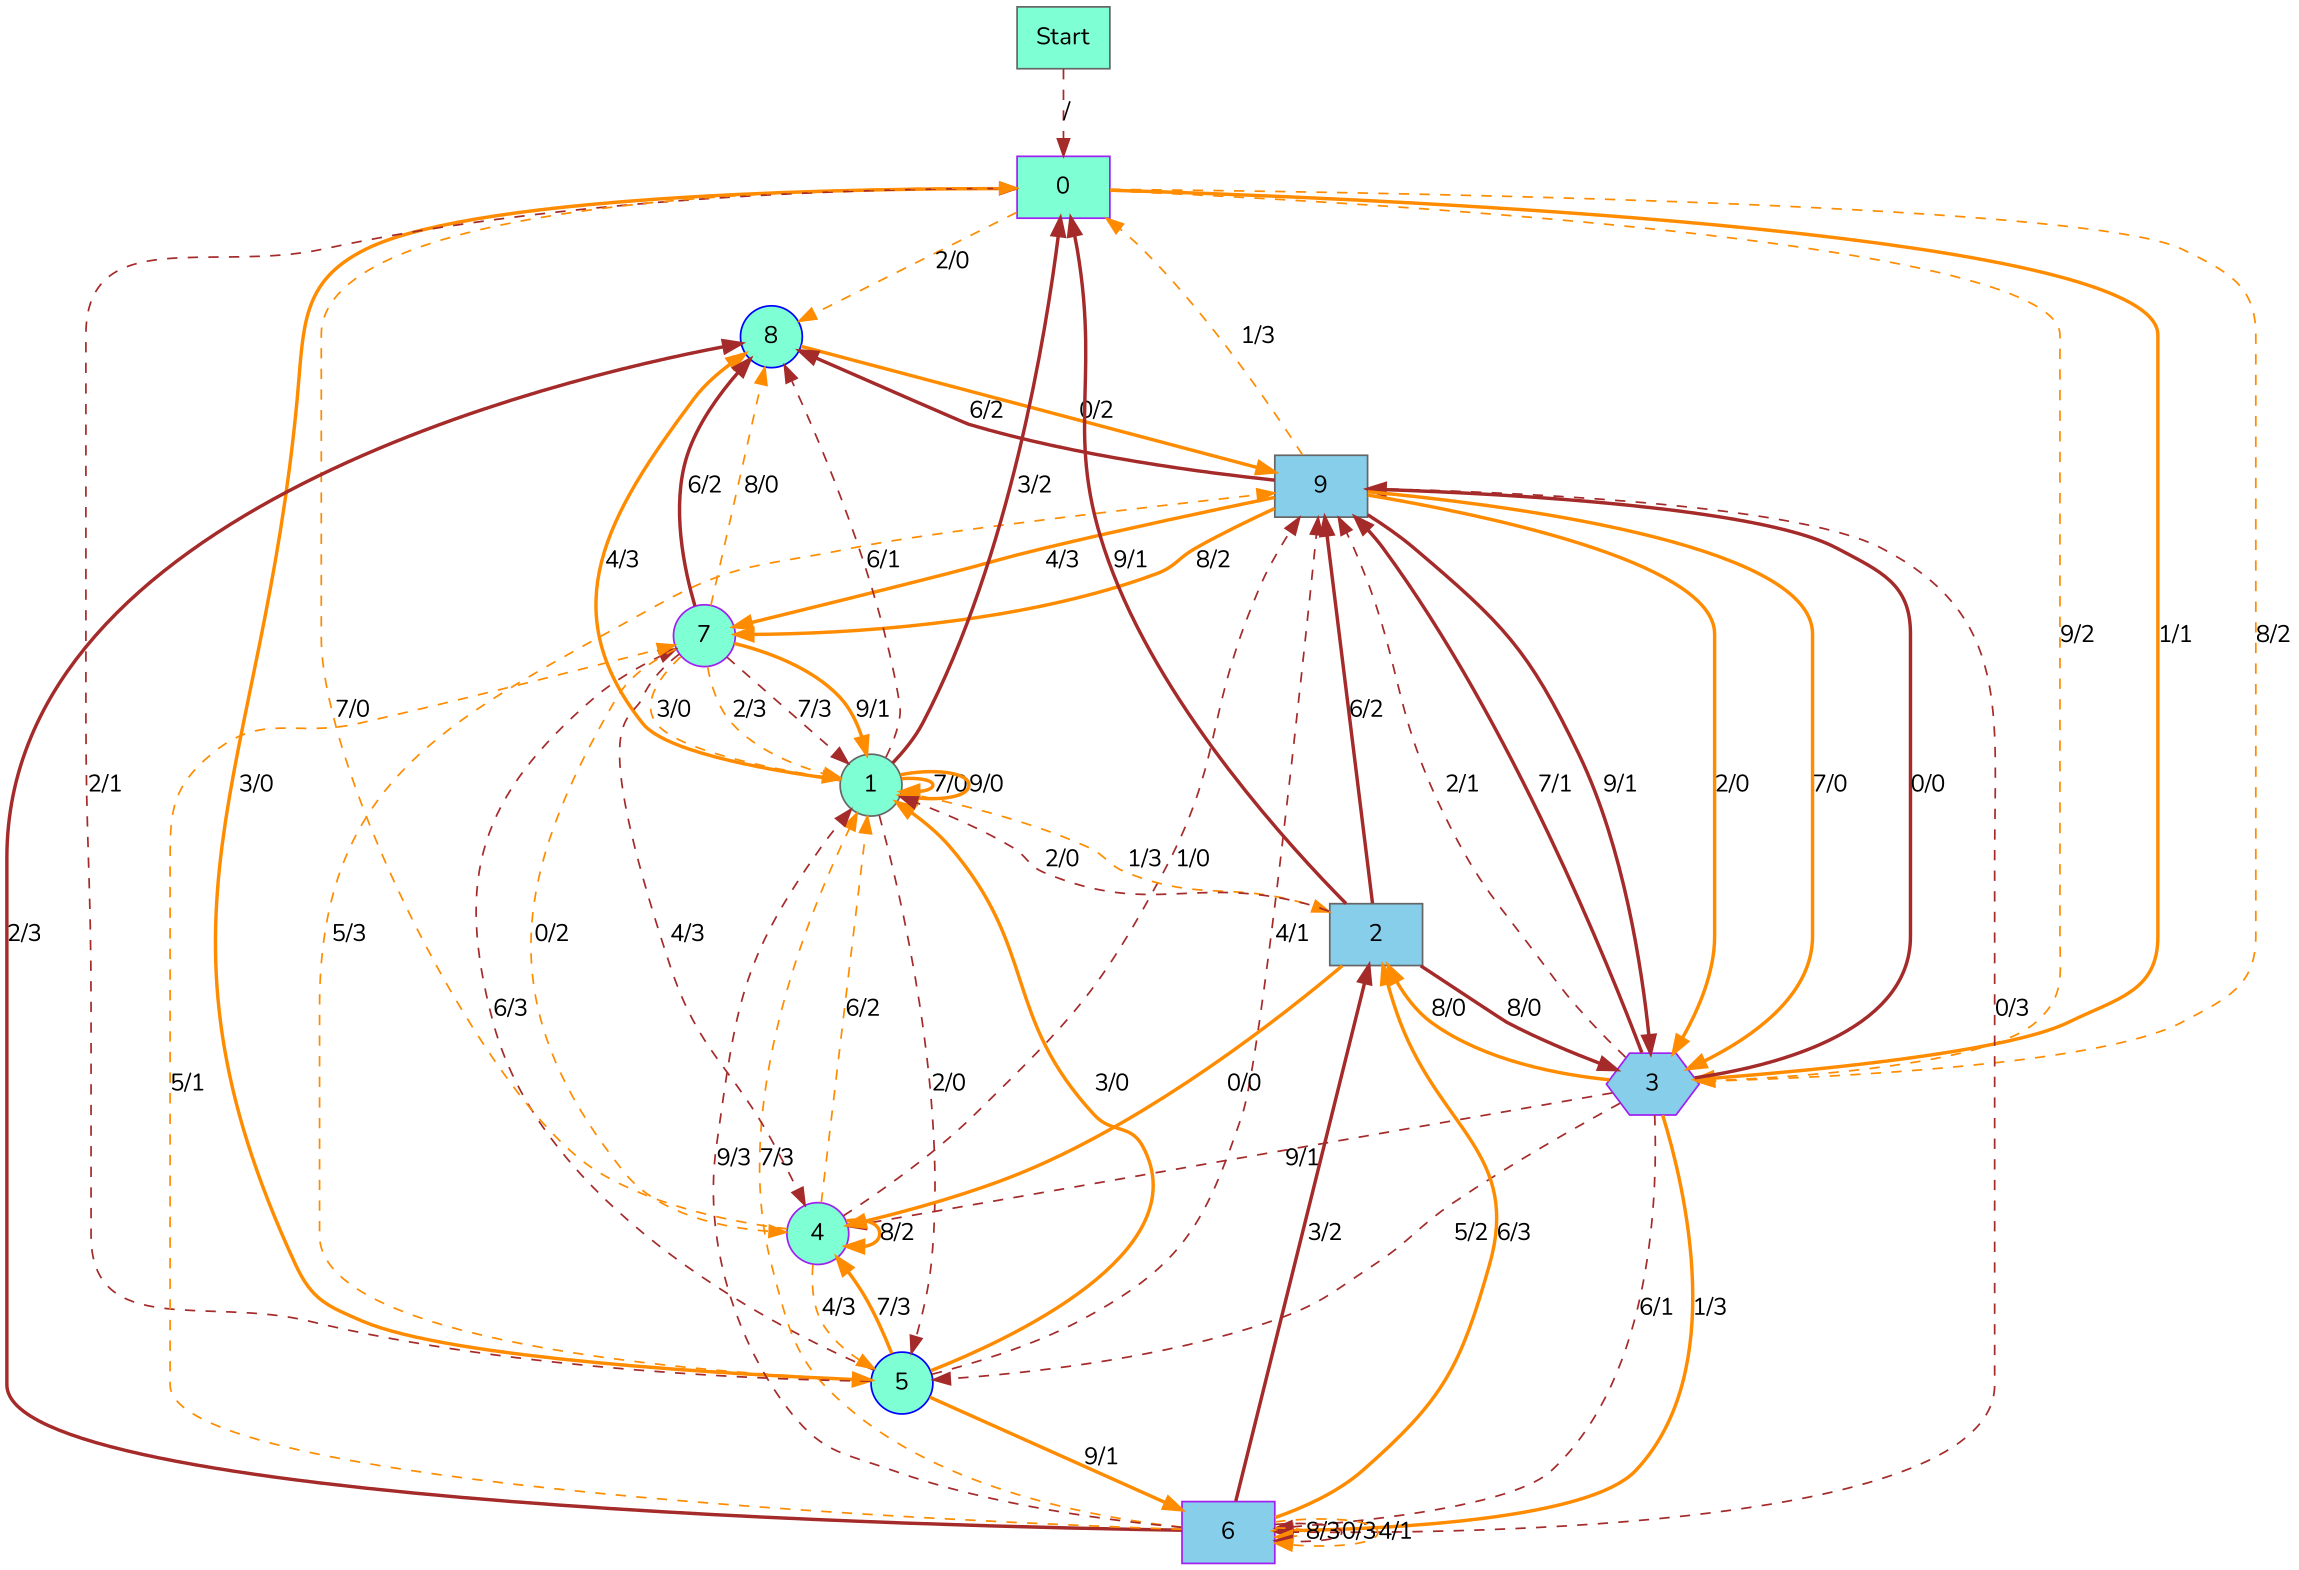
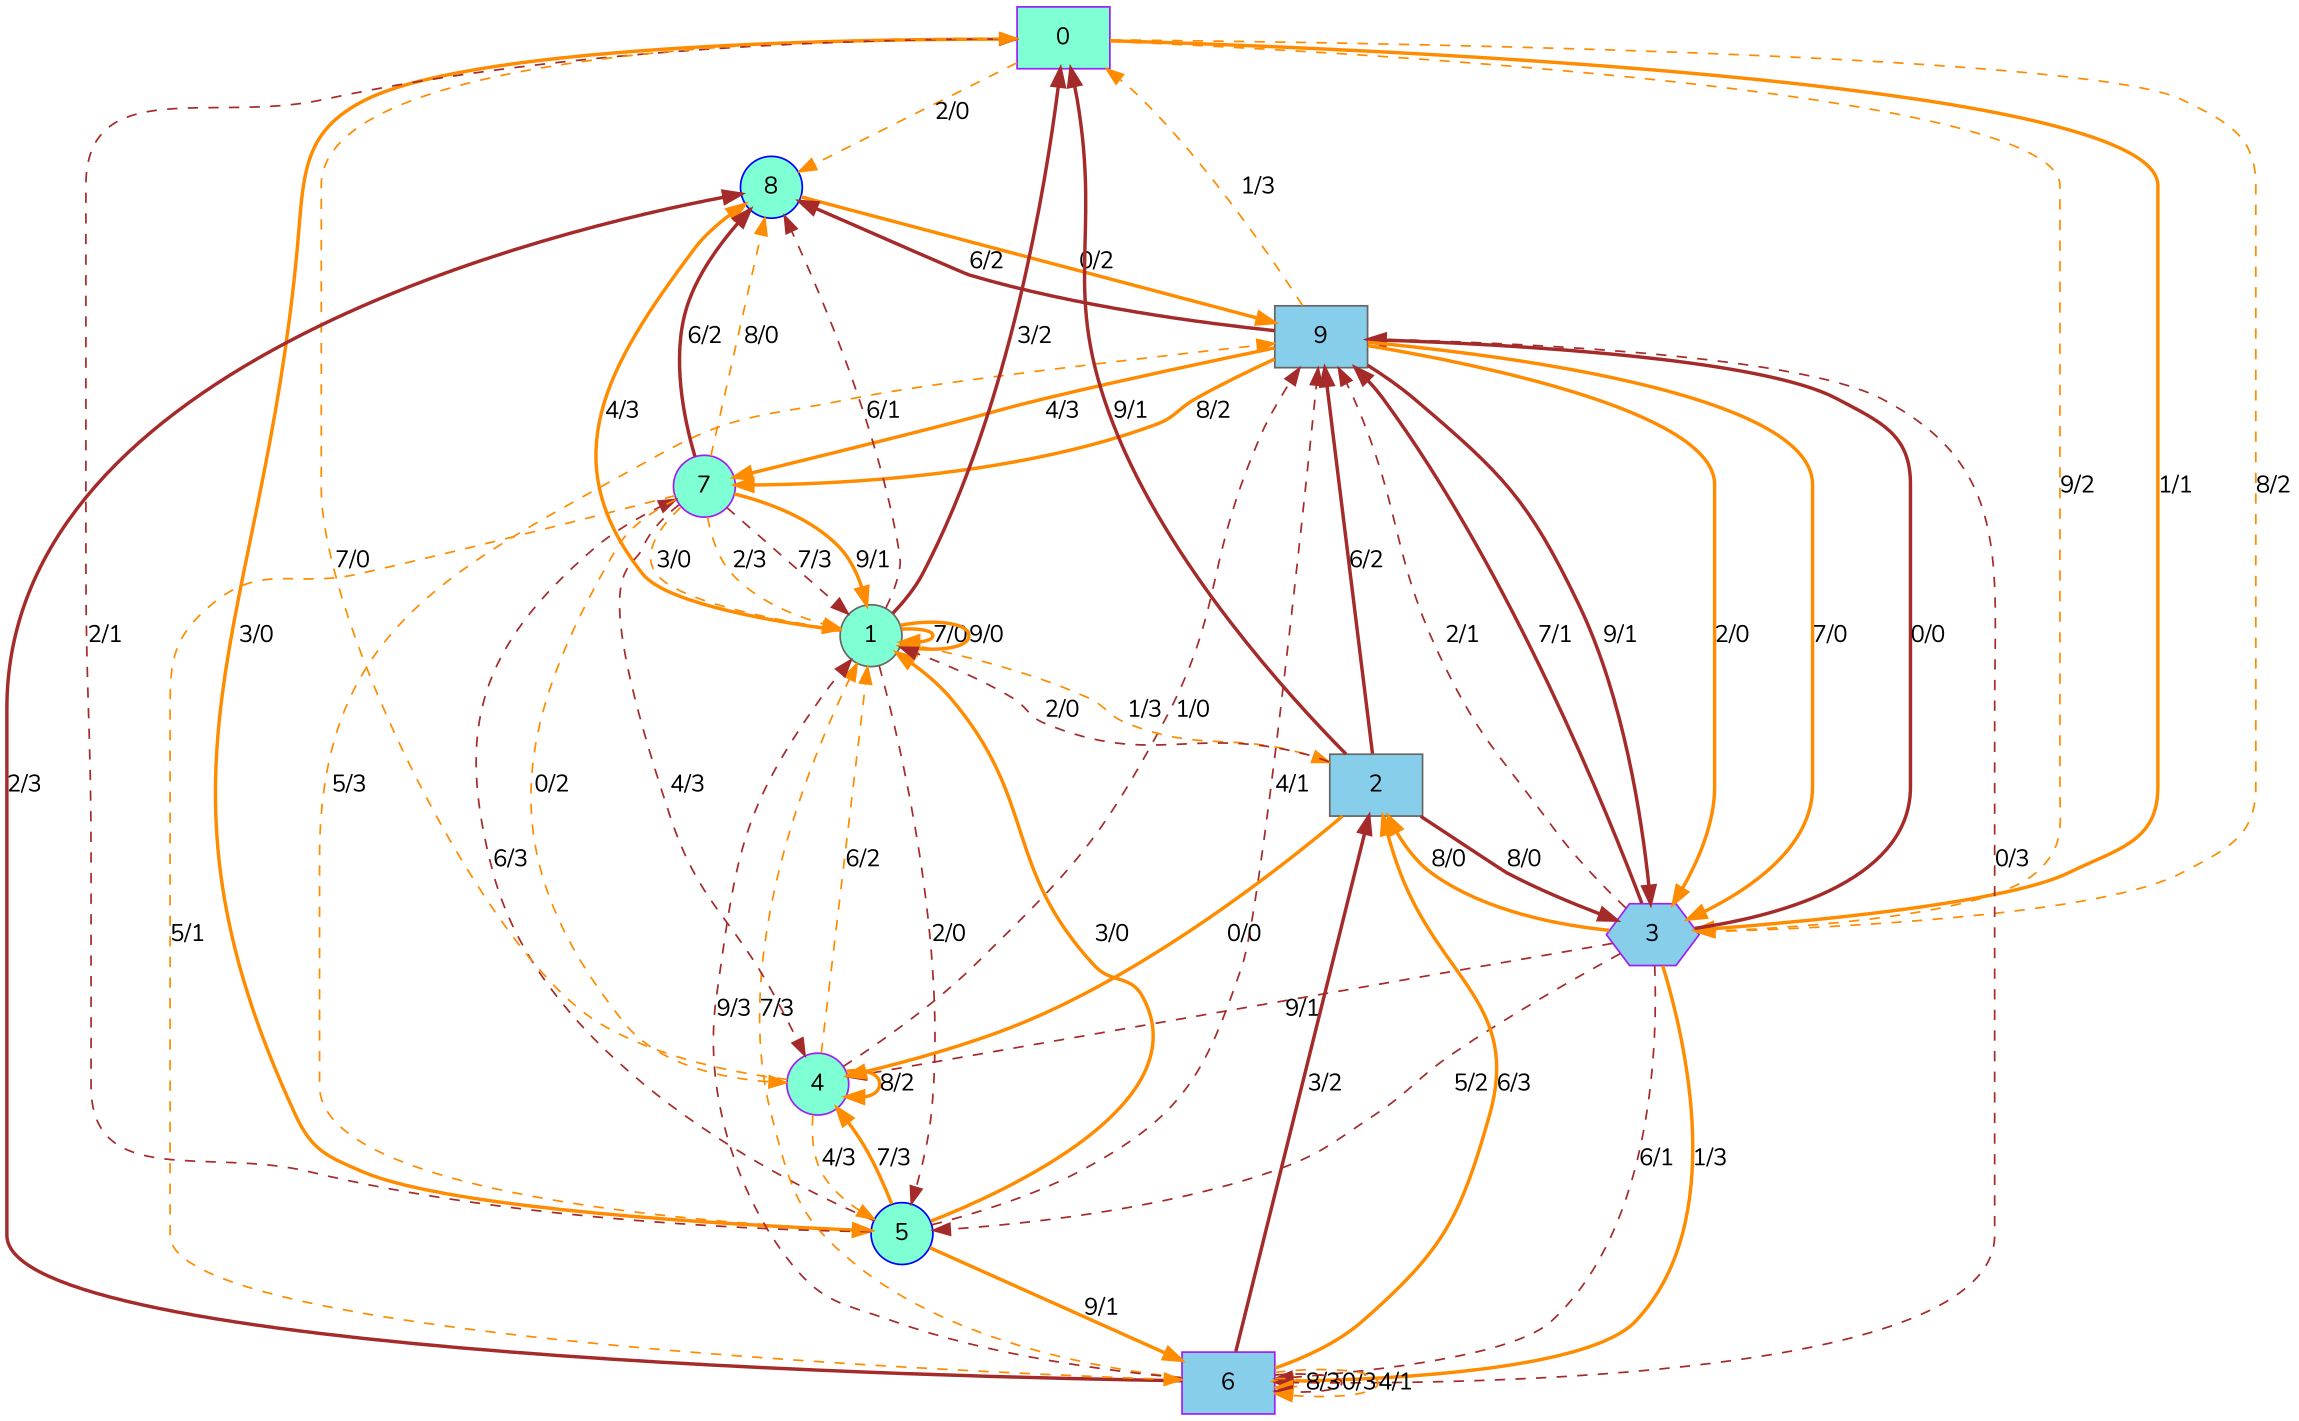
node "Start": removed
edge "6" -> "7": reversed
